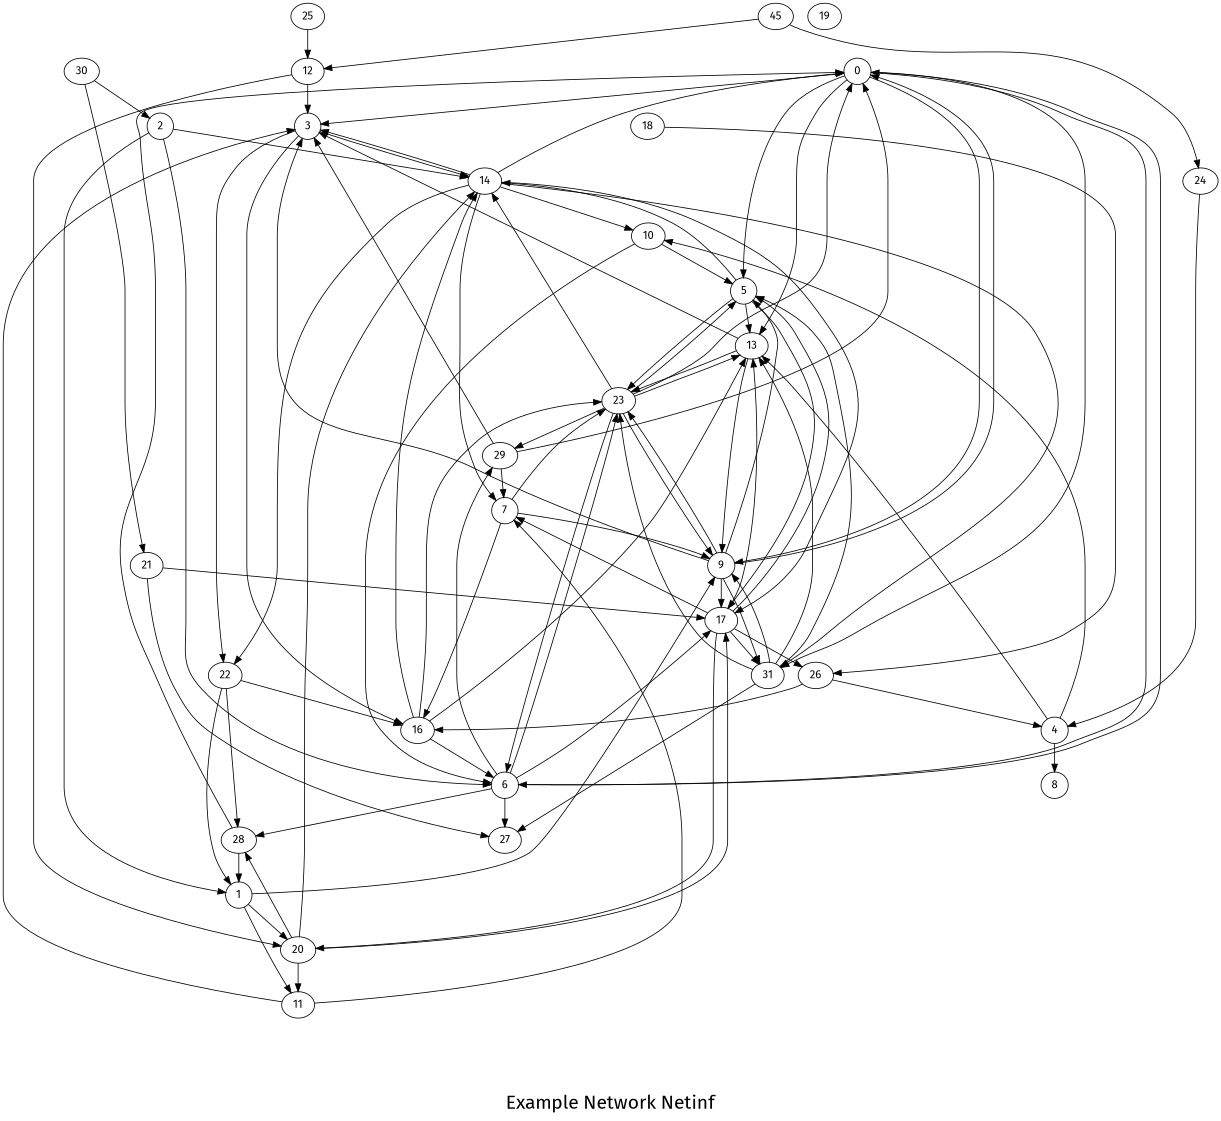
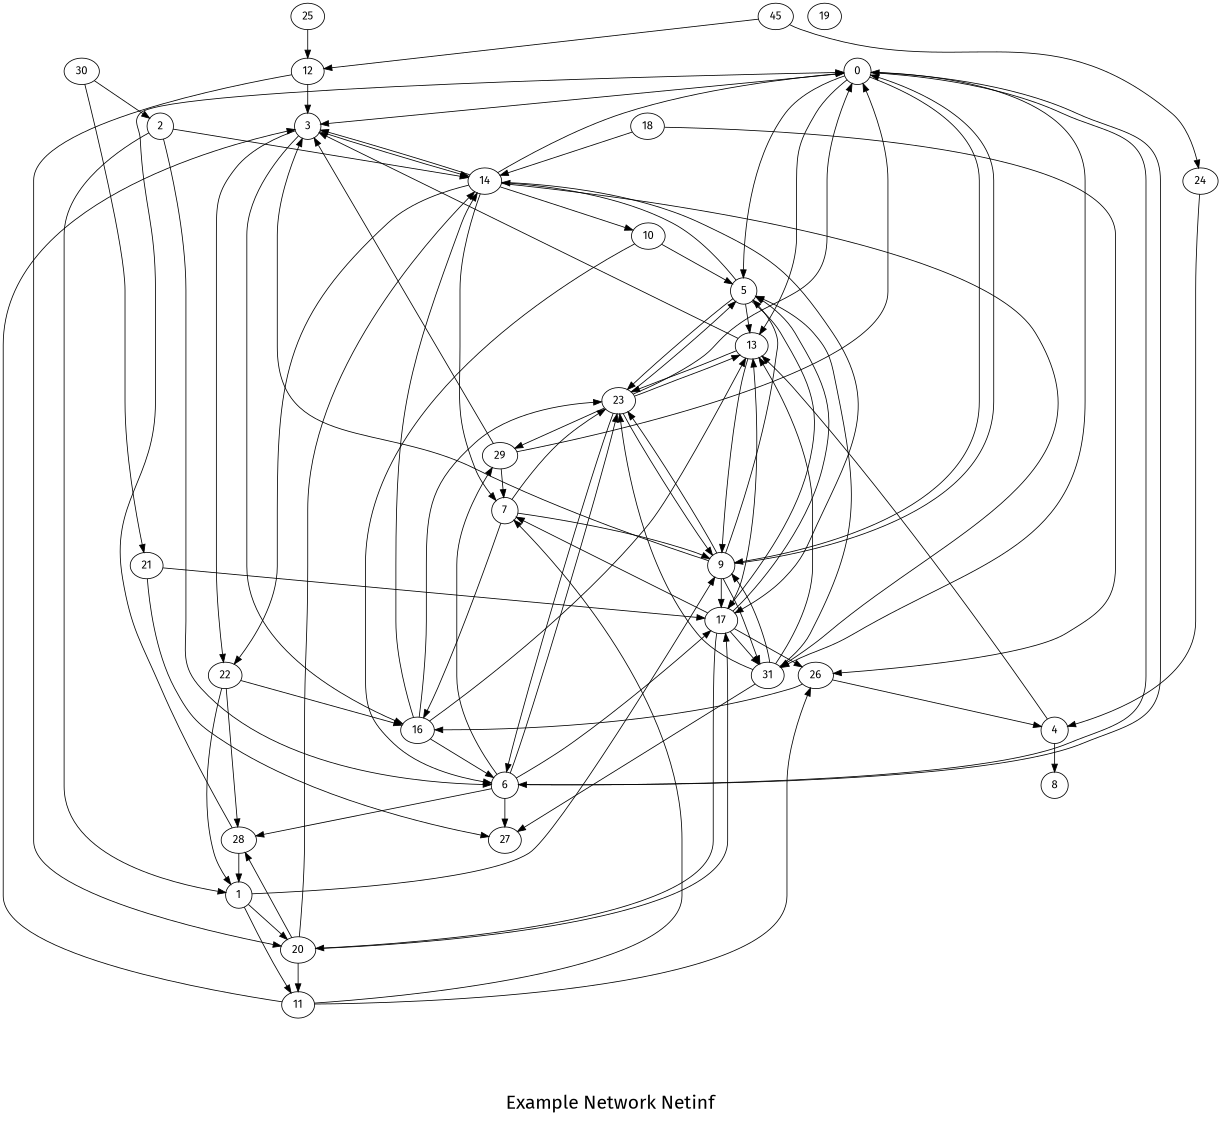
edge "23" -> "14": now "18" -> "14"
edge "4" -> "10": removed
edge "11" -> "26": added
